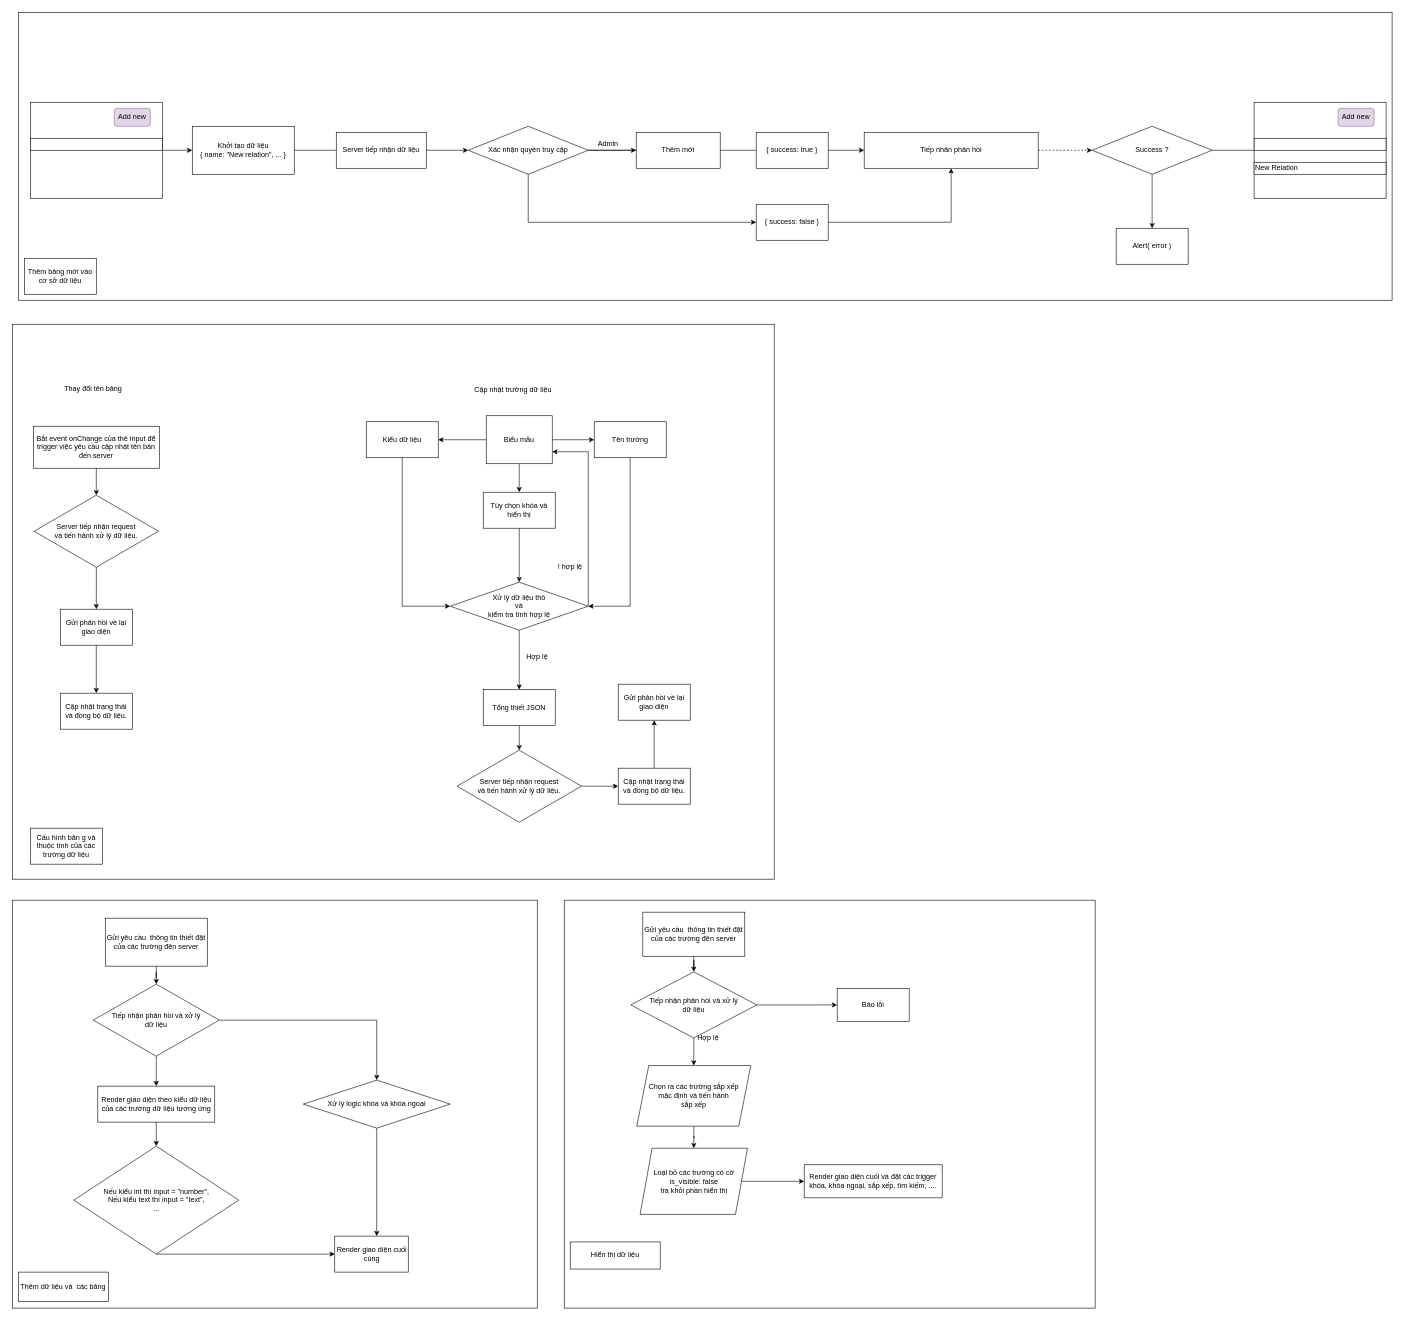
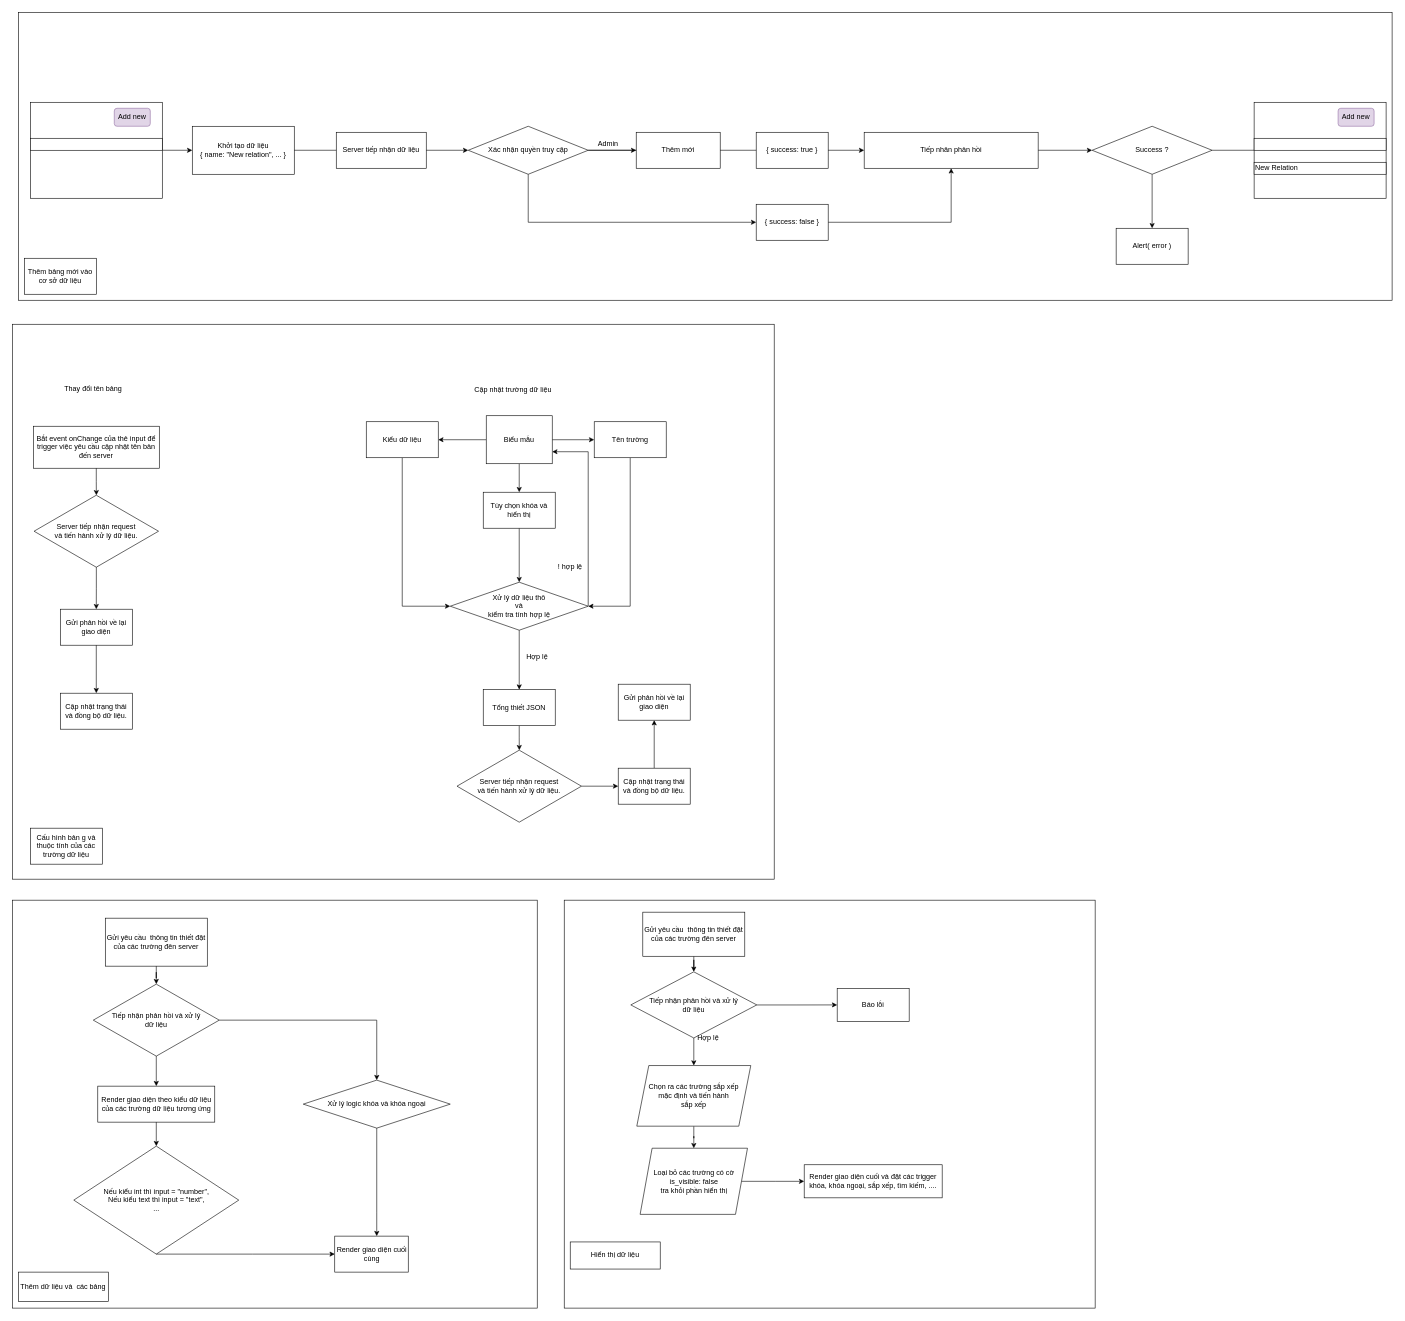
edge "Tiếp nhân phản hồi" -> "Success ?": style dashed -> solid
